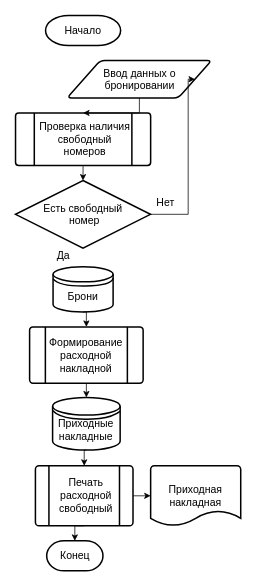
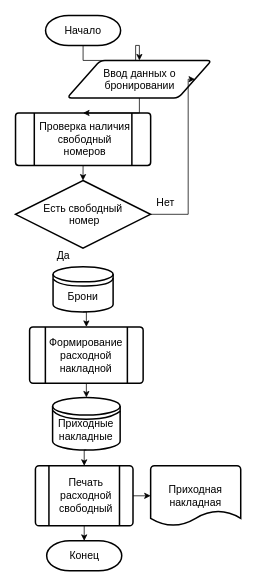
edge "Начало" -> "Ввод данных о бронировании": added
node "Конец": size 56x30 -> 75x30
